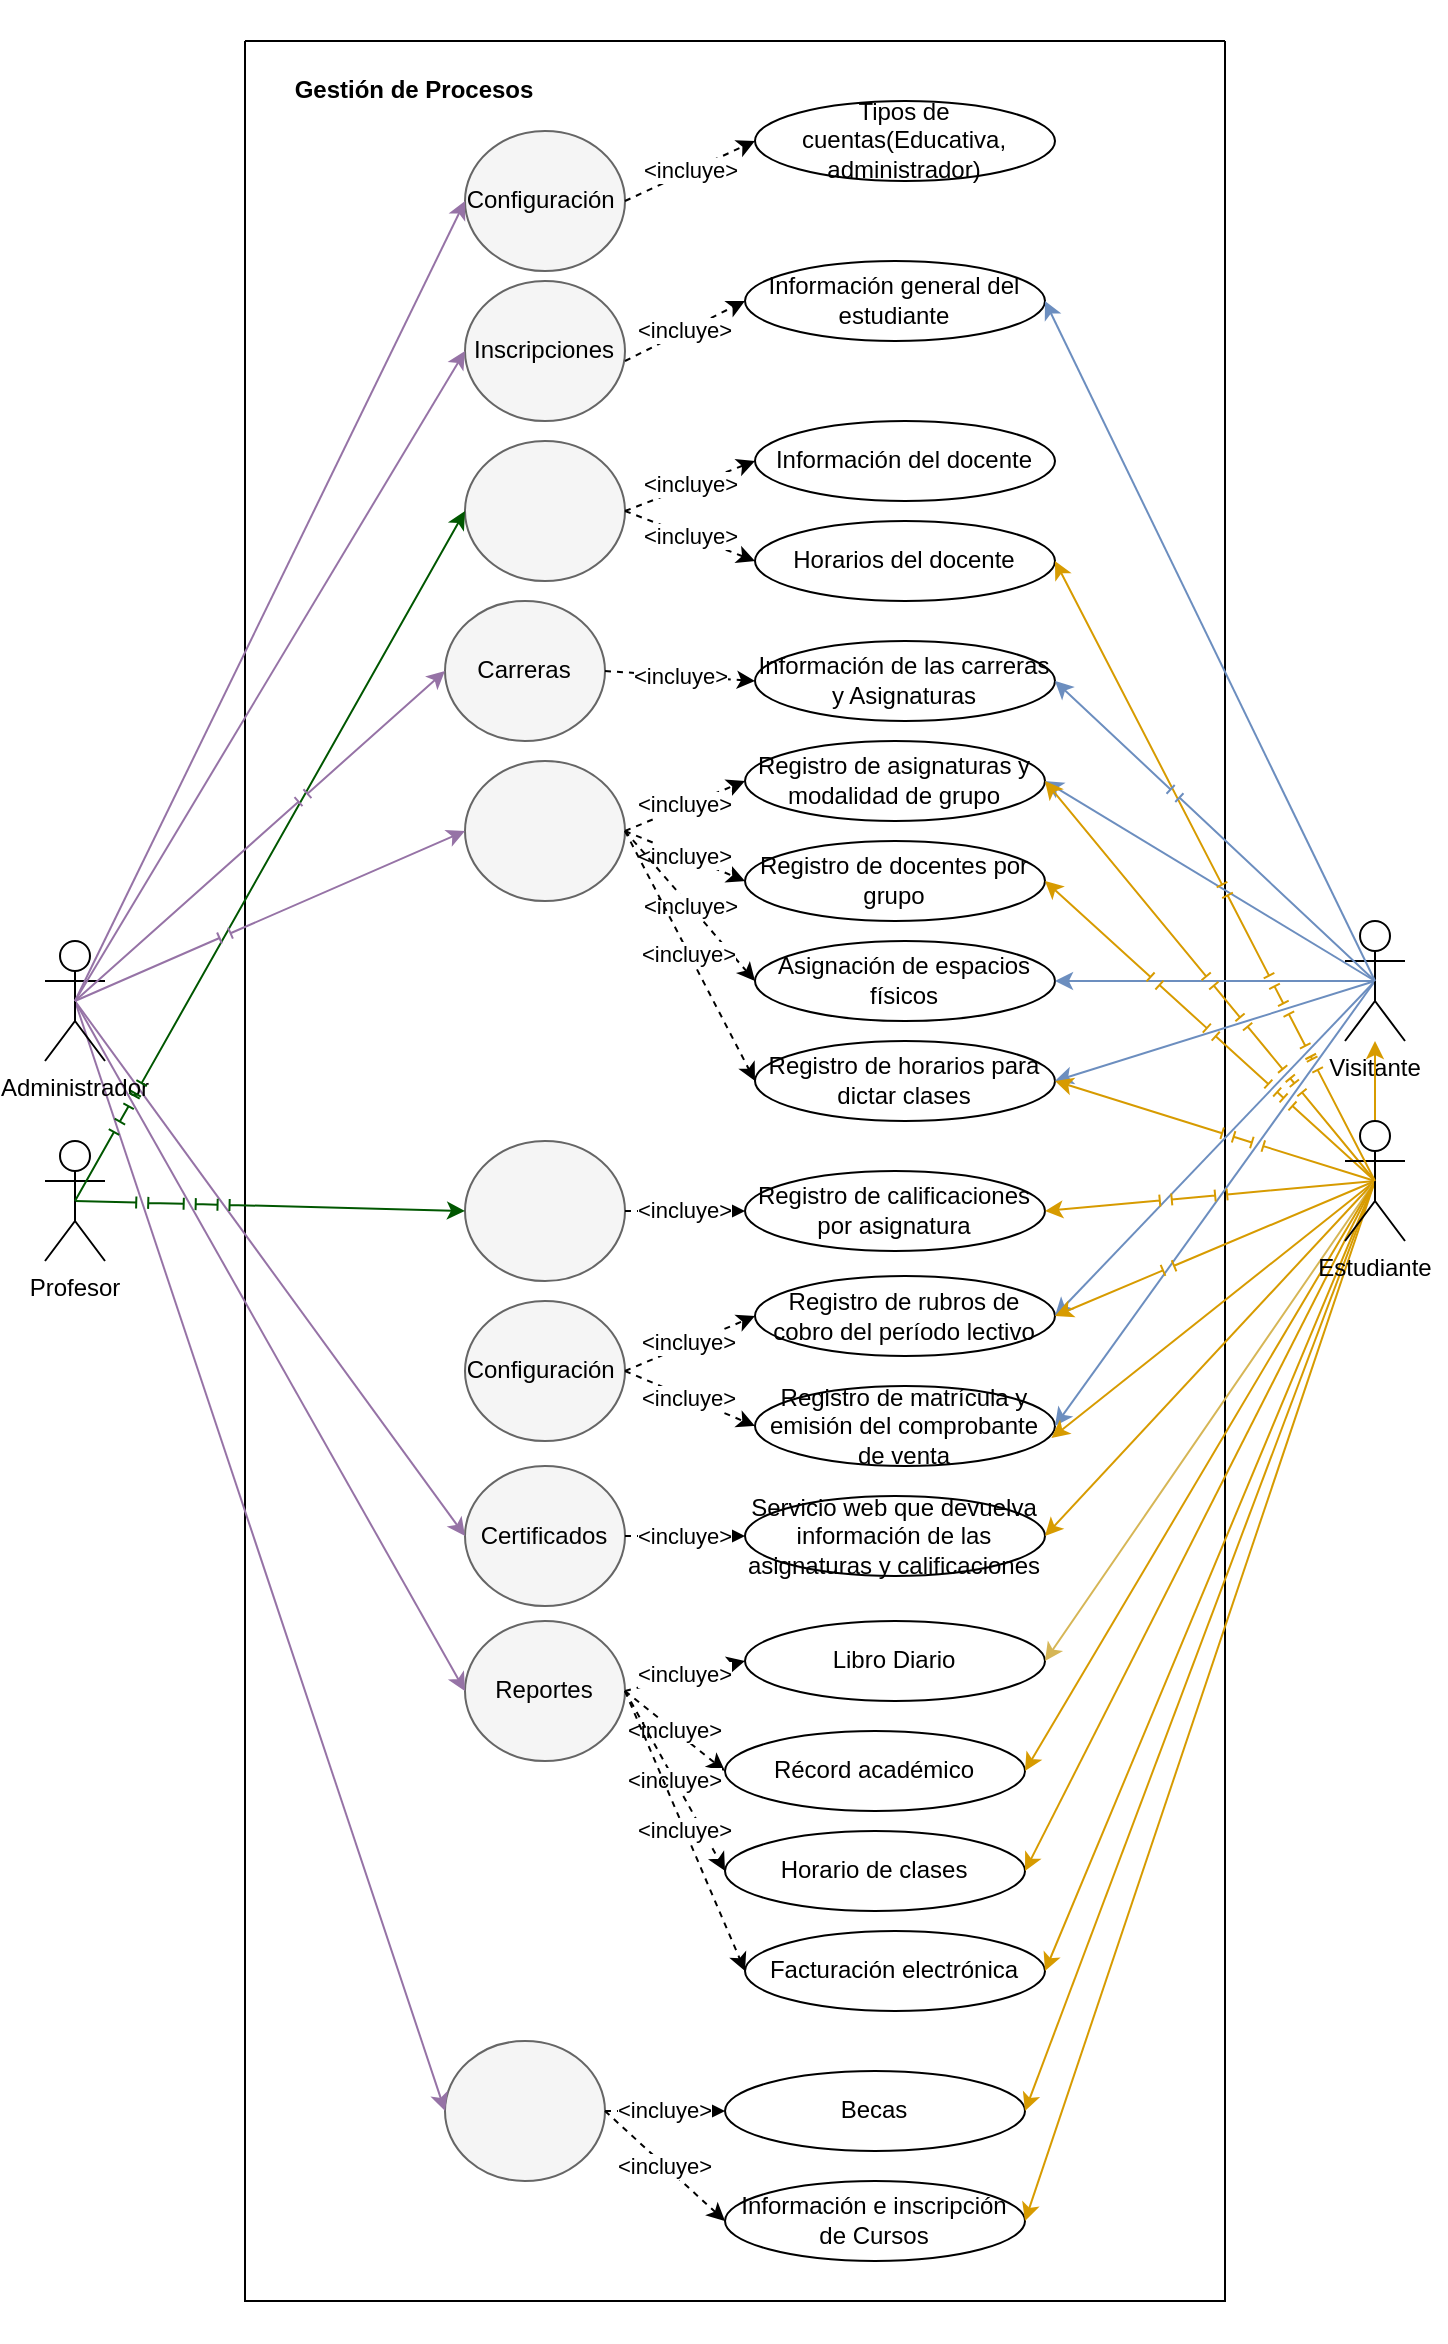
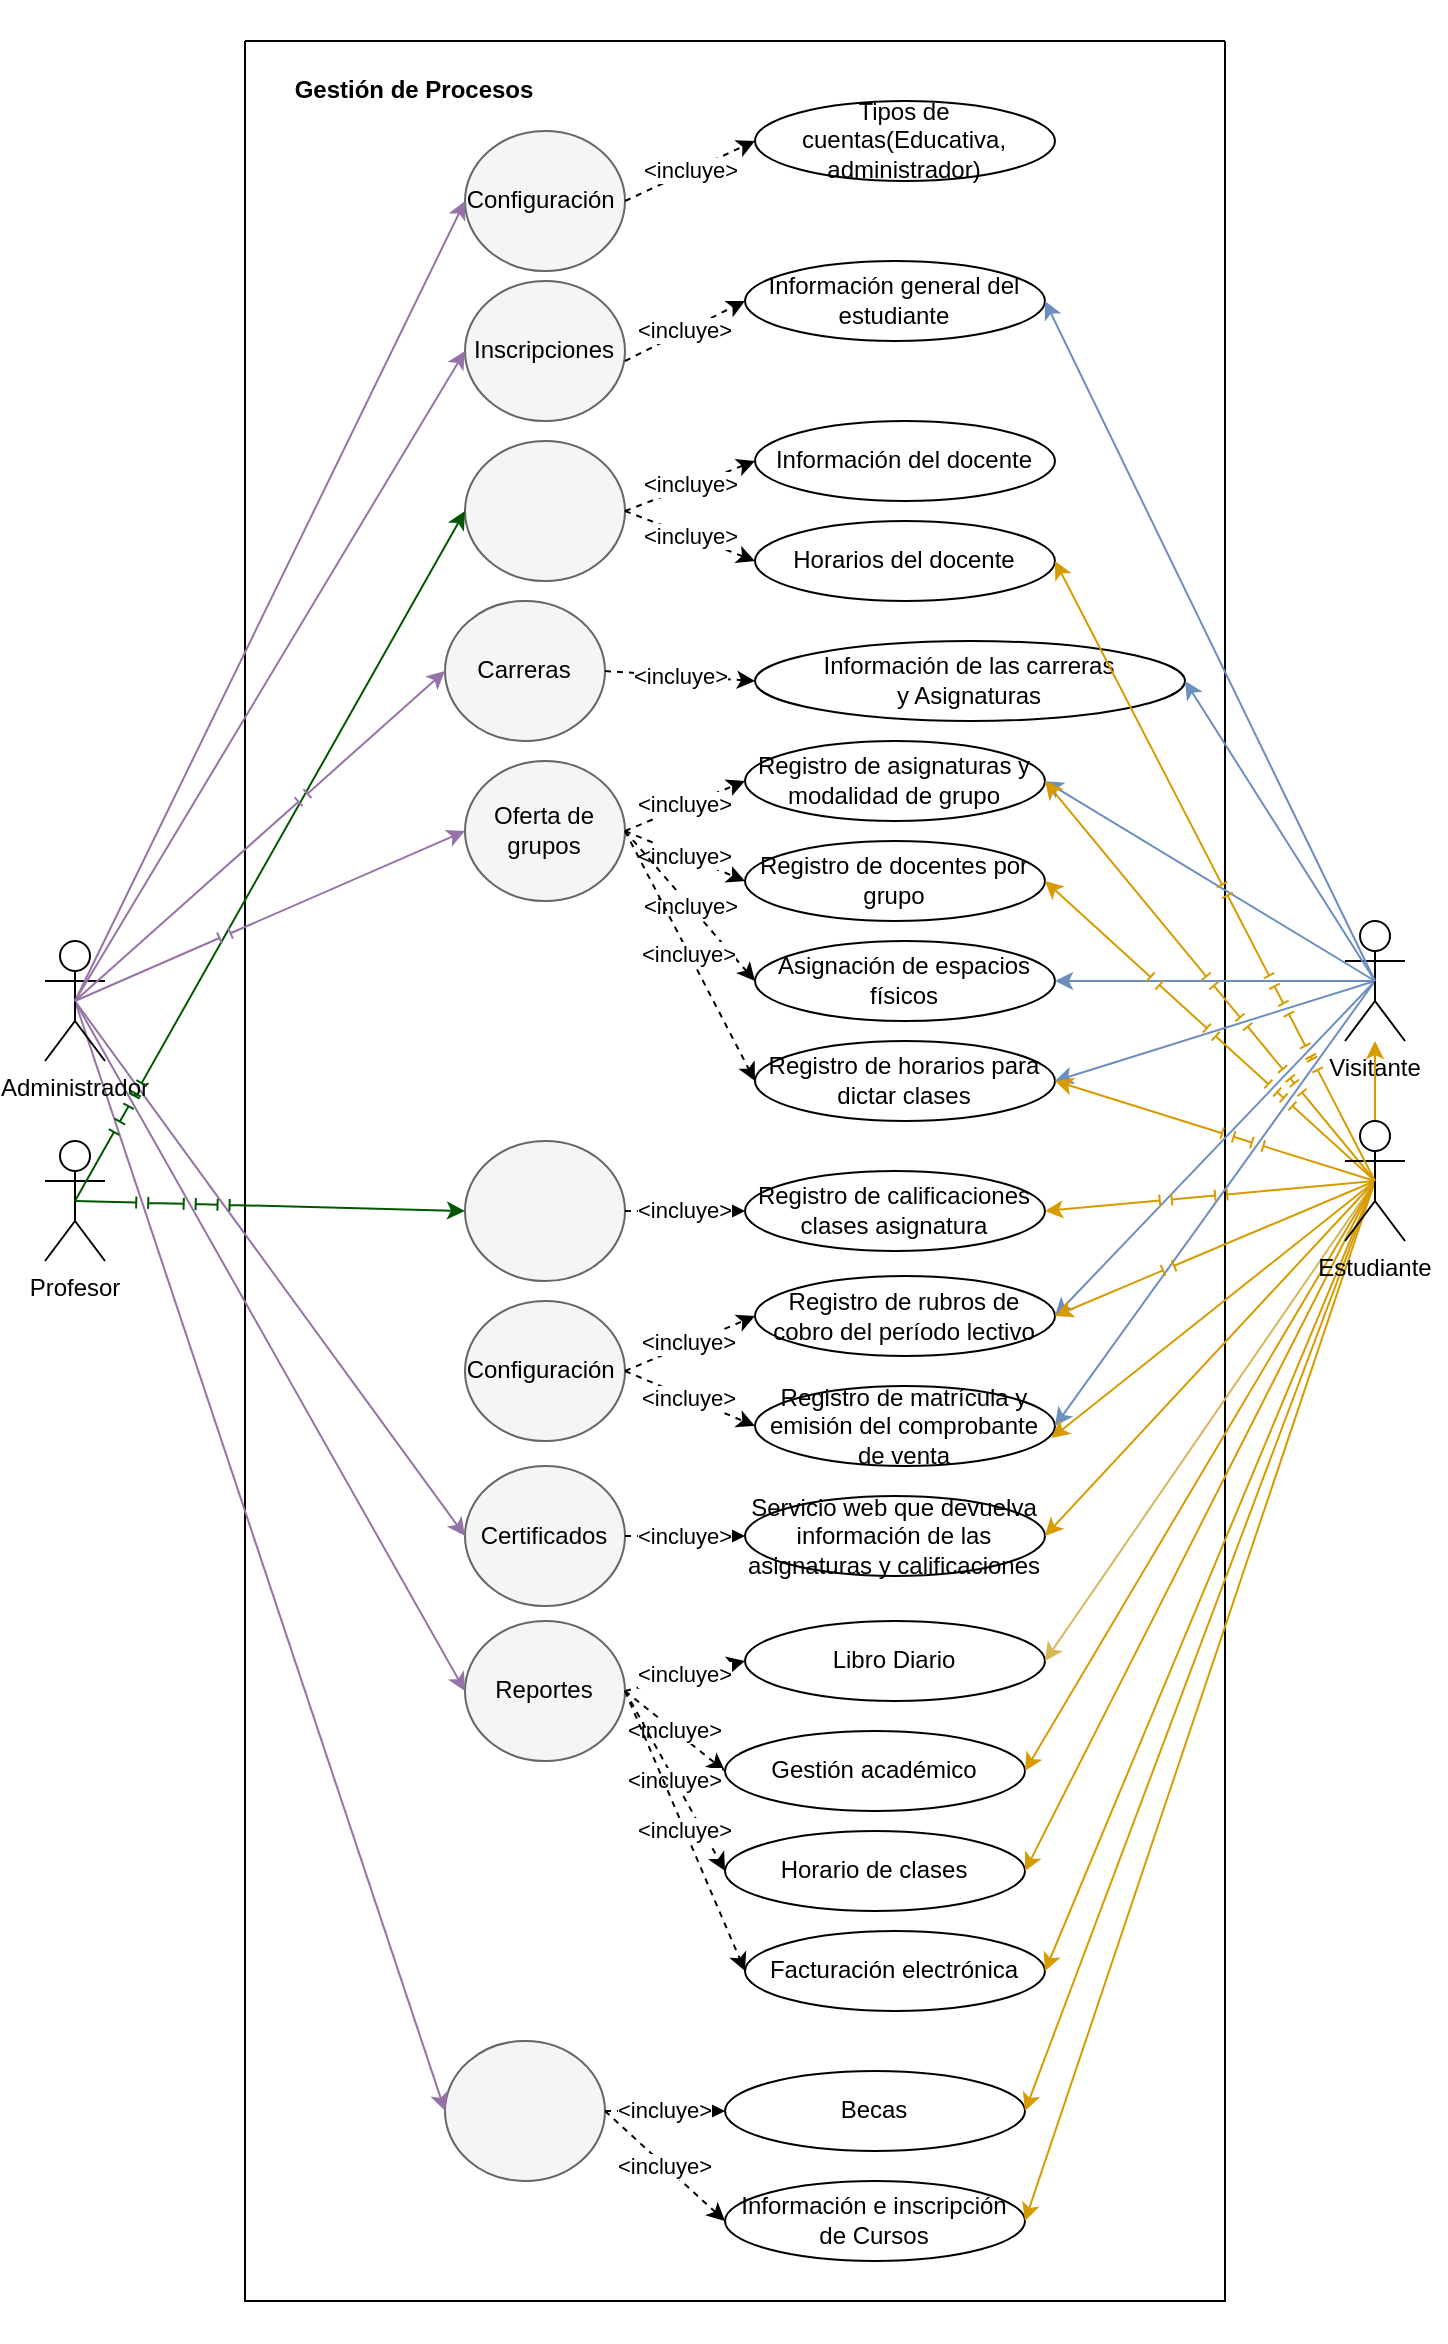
node "Información de las carreras y Asignaturas": size 300x80 -> 430x80
node "Oferta de grupos": added
node "Registro de calificaciones por asignatura": label "Registro de calificaciones por asignatura" -> "Registro de calificaciones clases asignatura"
node "Récord académico": label "Récord académico" -> "Gestión académico"
